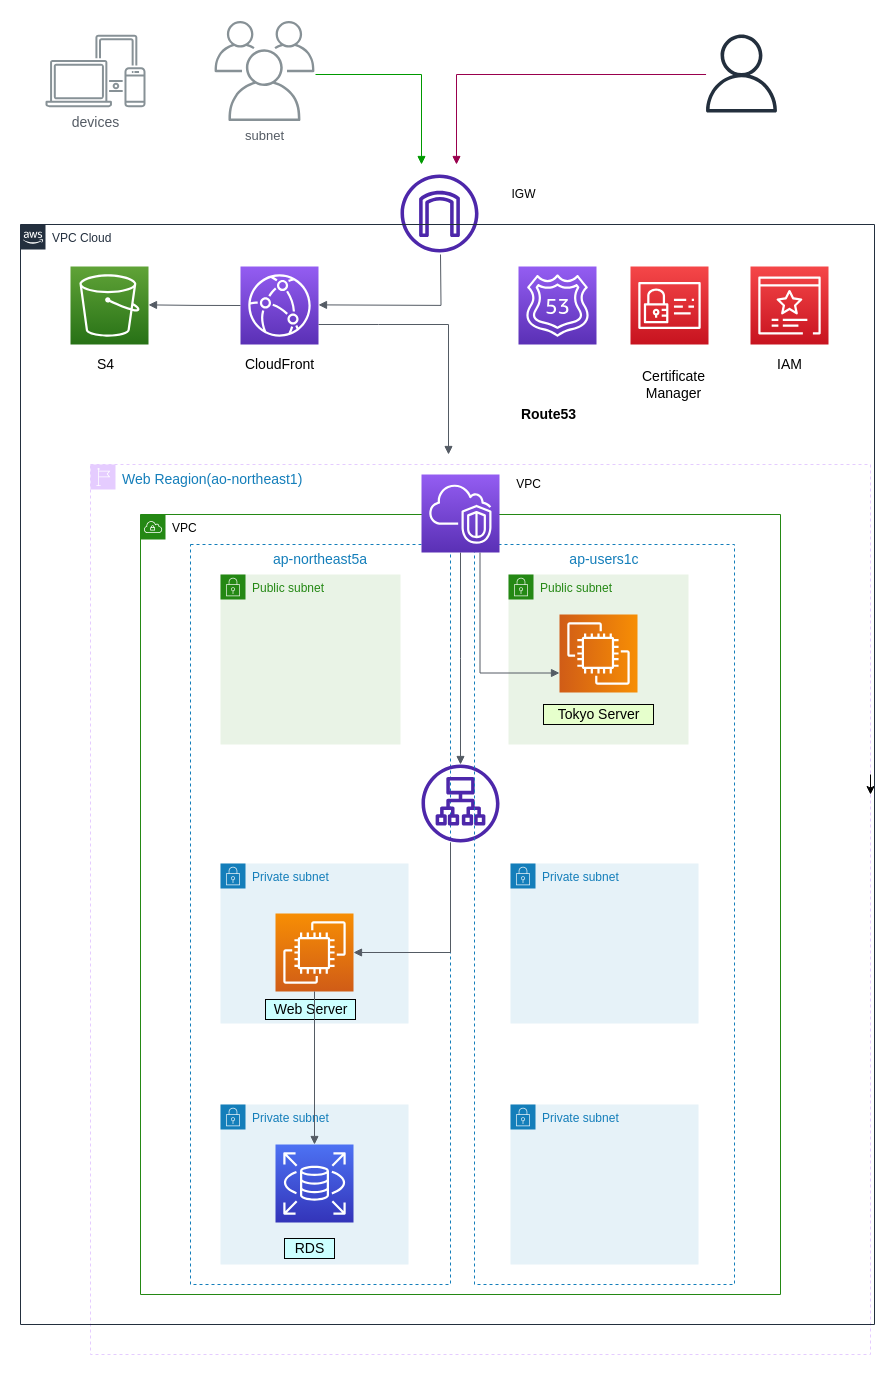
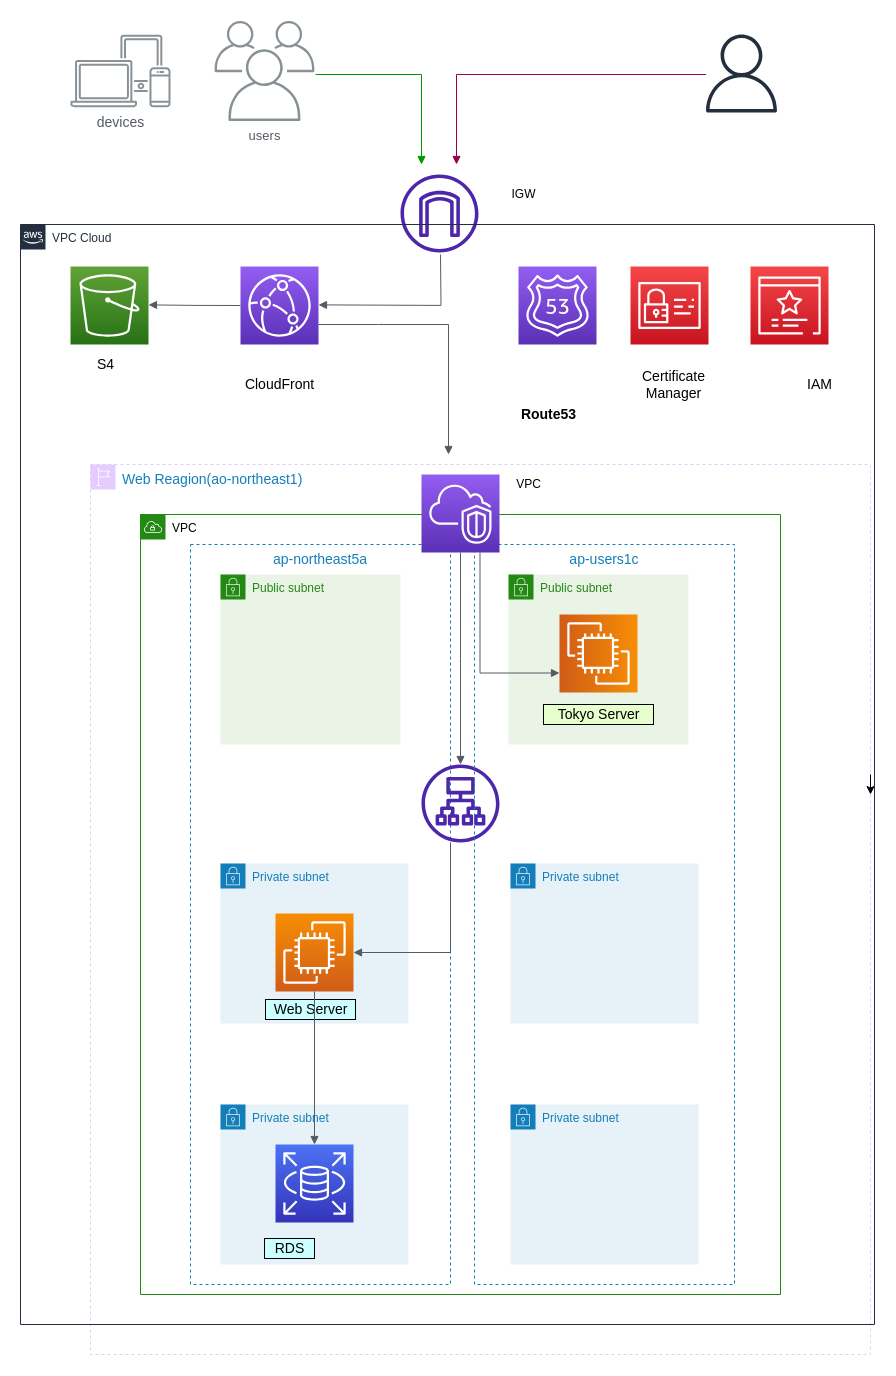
node "devices": moved (96, 71) -> (121, 71)
node "subnet": label "subnet" -> "users"
node "CloudFront": moved (280, 365) -> (280, 385)
node "IAM": moved (790, 365) -> (820, 385)
node "RDS": moved (310, 1249) -> (290, 1249)
